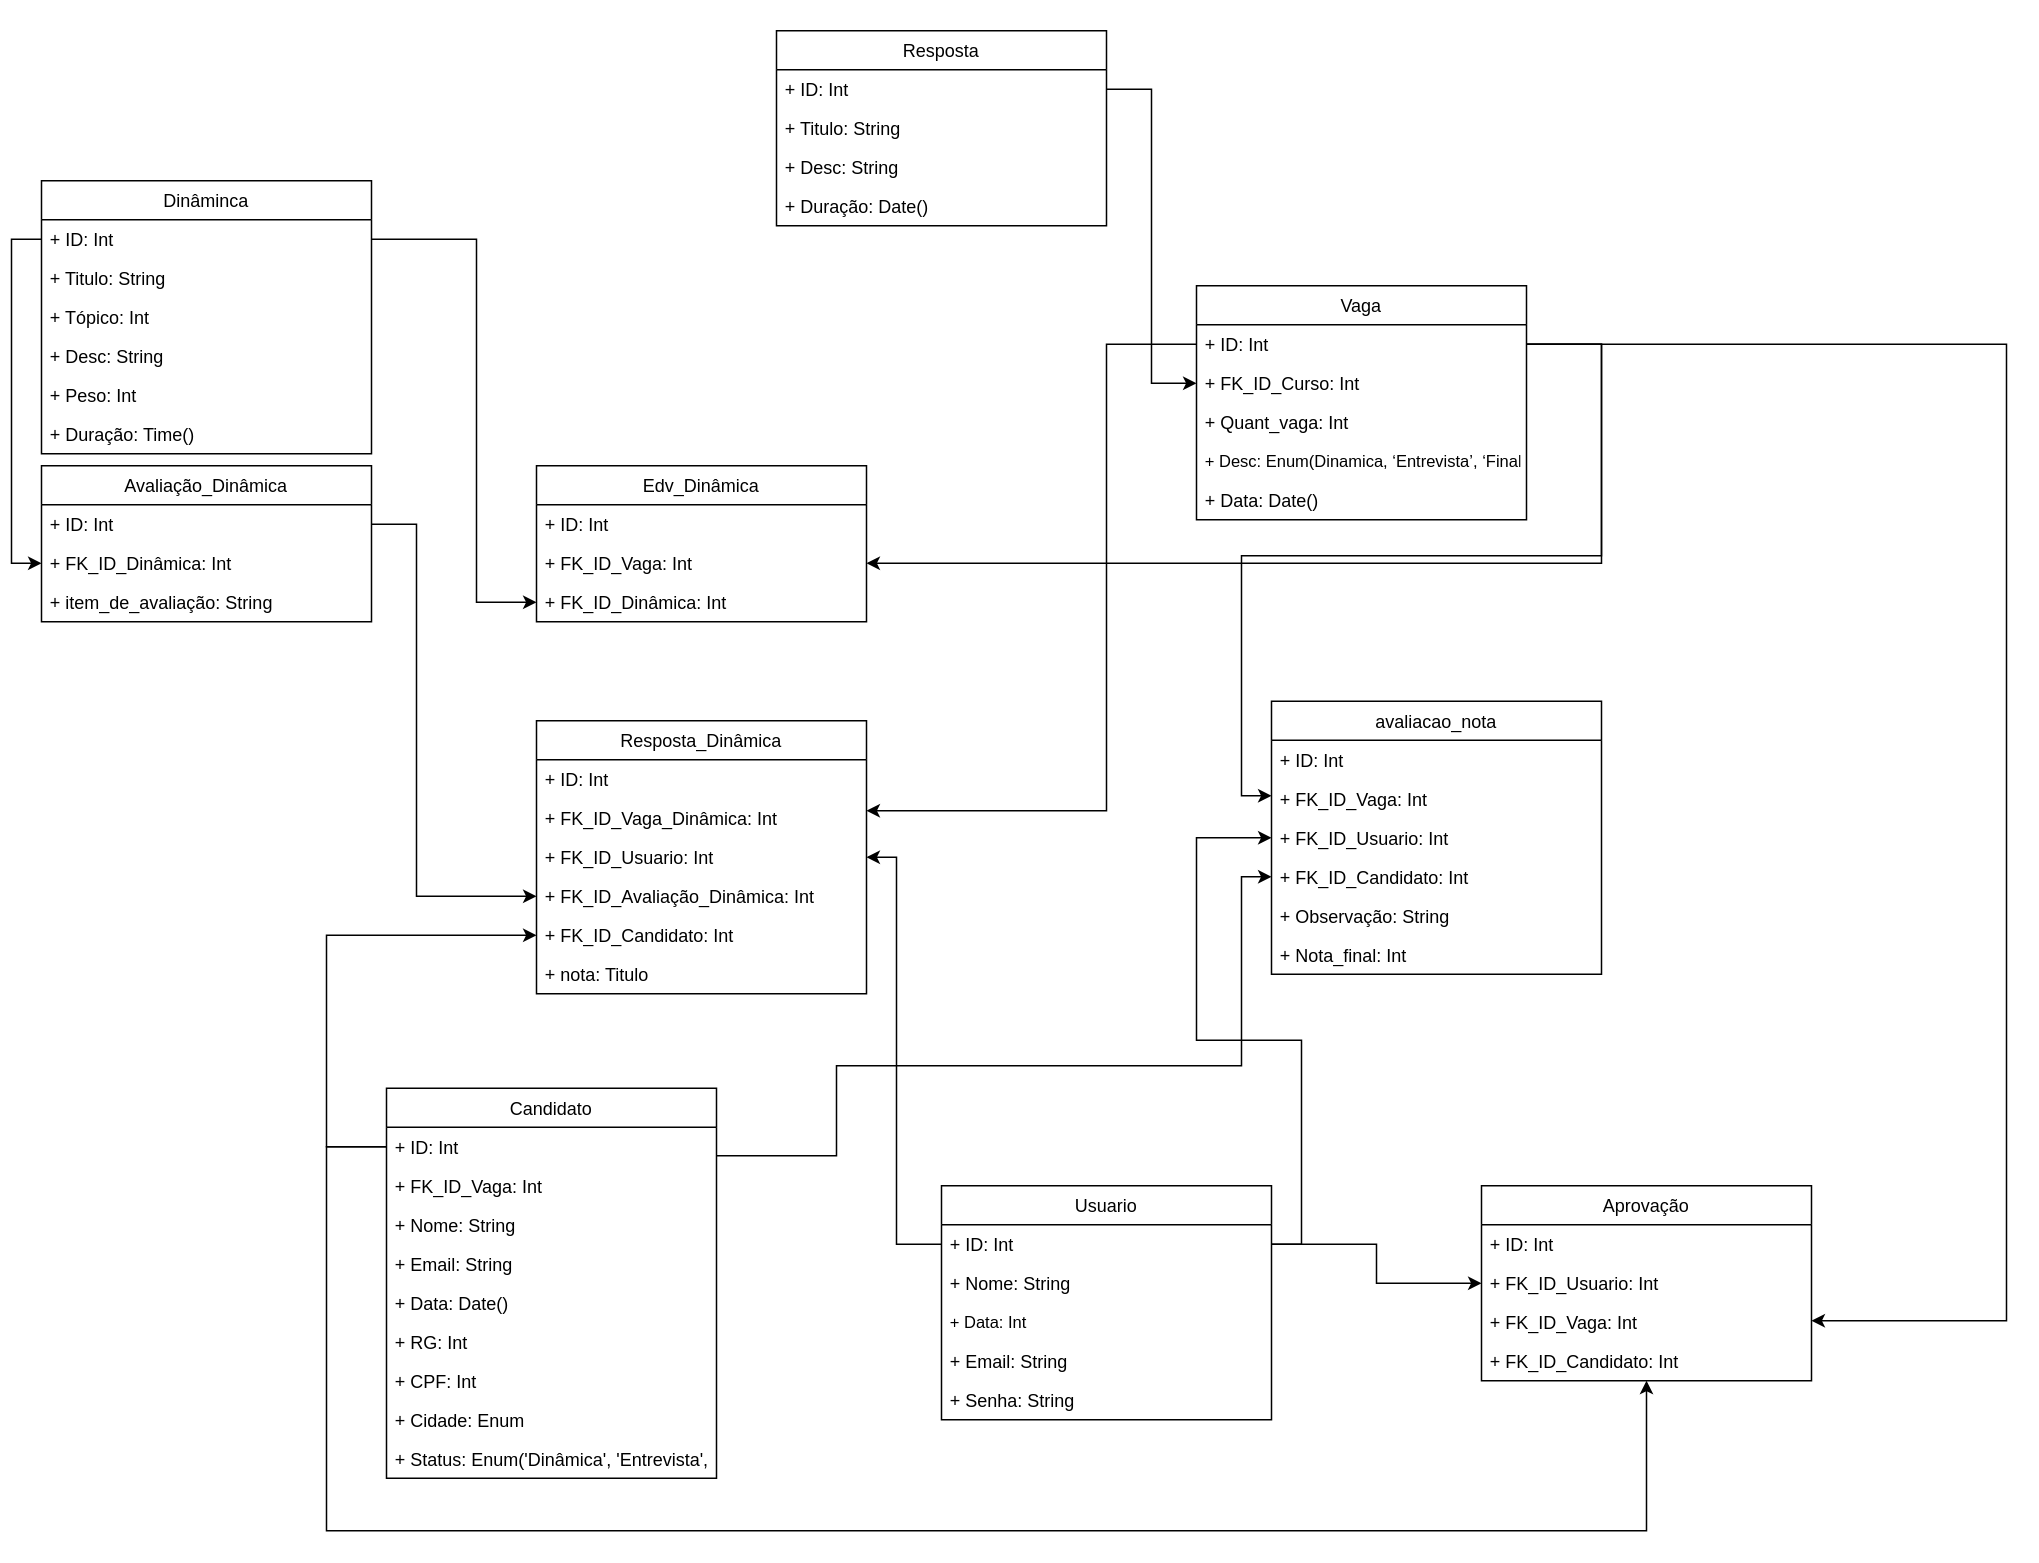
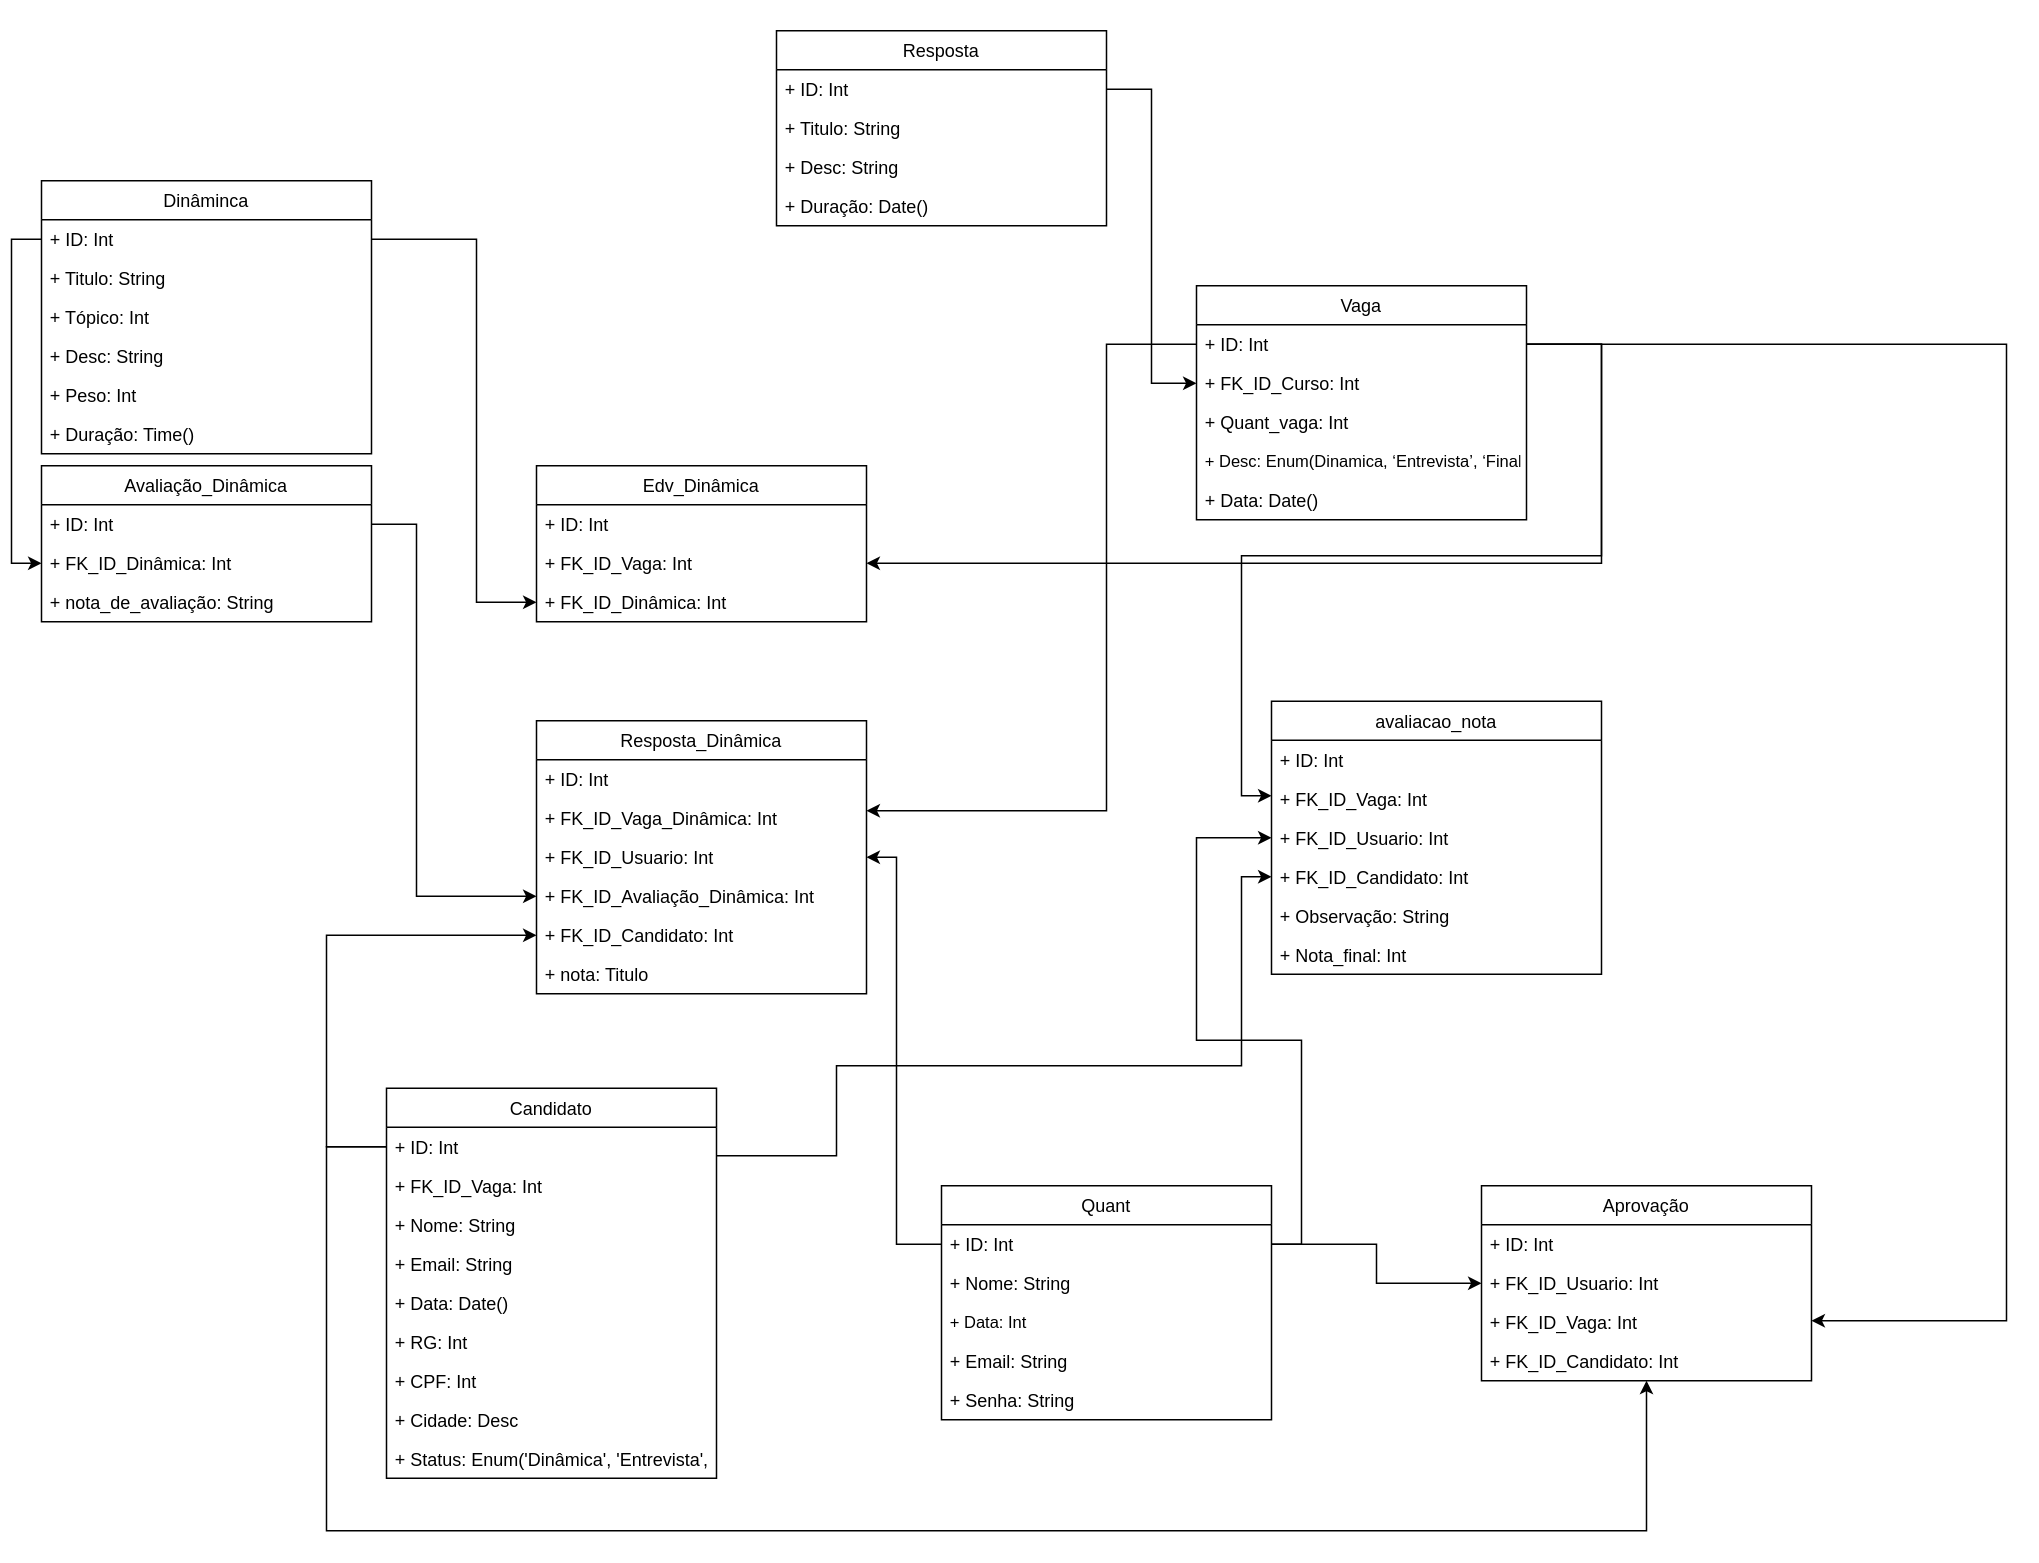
node "+ item_de_avaliação: String": label "+ item_de_avaliação: String" -> "+ nota_de_avaliação: String"
node "Usuario": label "Usuario" -> "Quant"
node "+ Cidade: Enum": label "+ Cidade: Enum" -> "+ Cidade: Desc"
